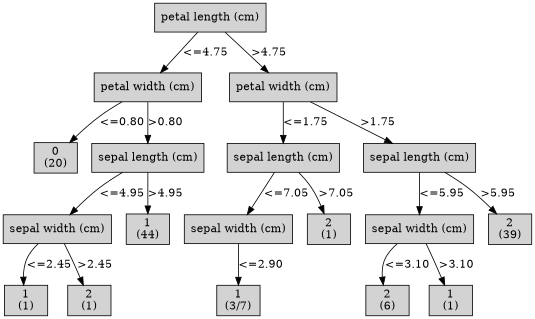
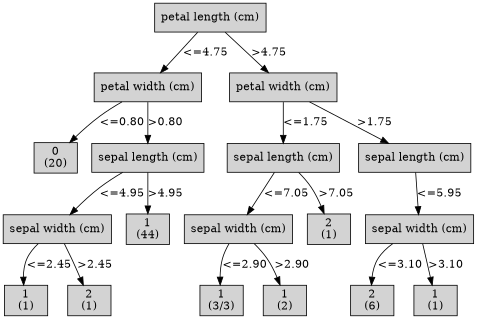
node "2 (39)": removed
node "1 (3/7)": label "1 (3/7)" -> "1 (3/3)"
node "1 (2)": added
